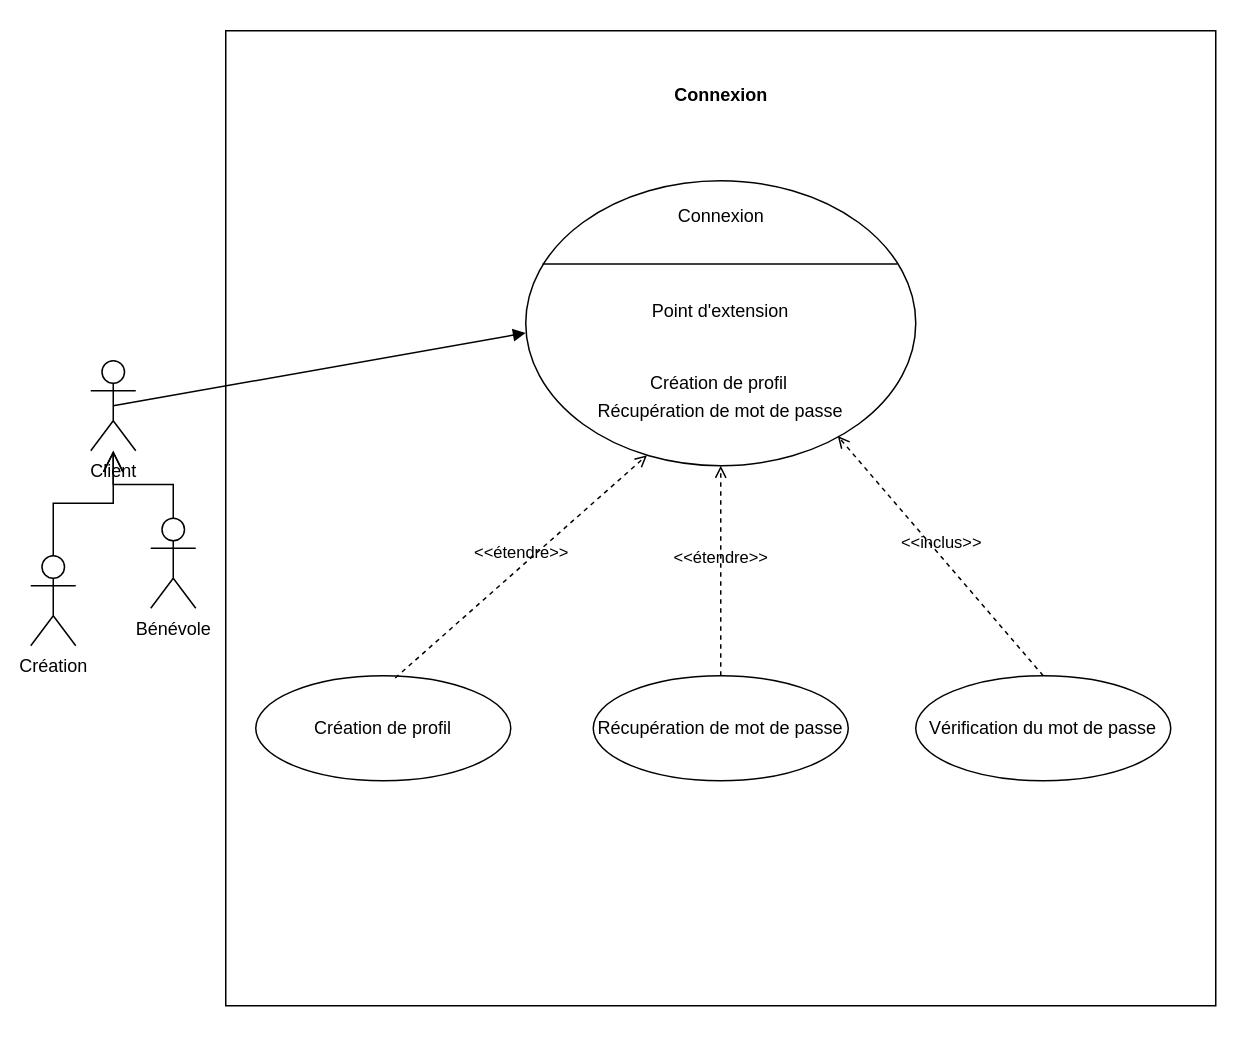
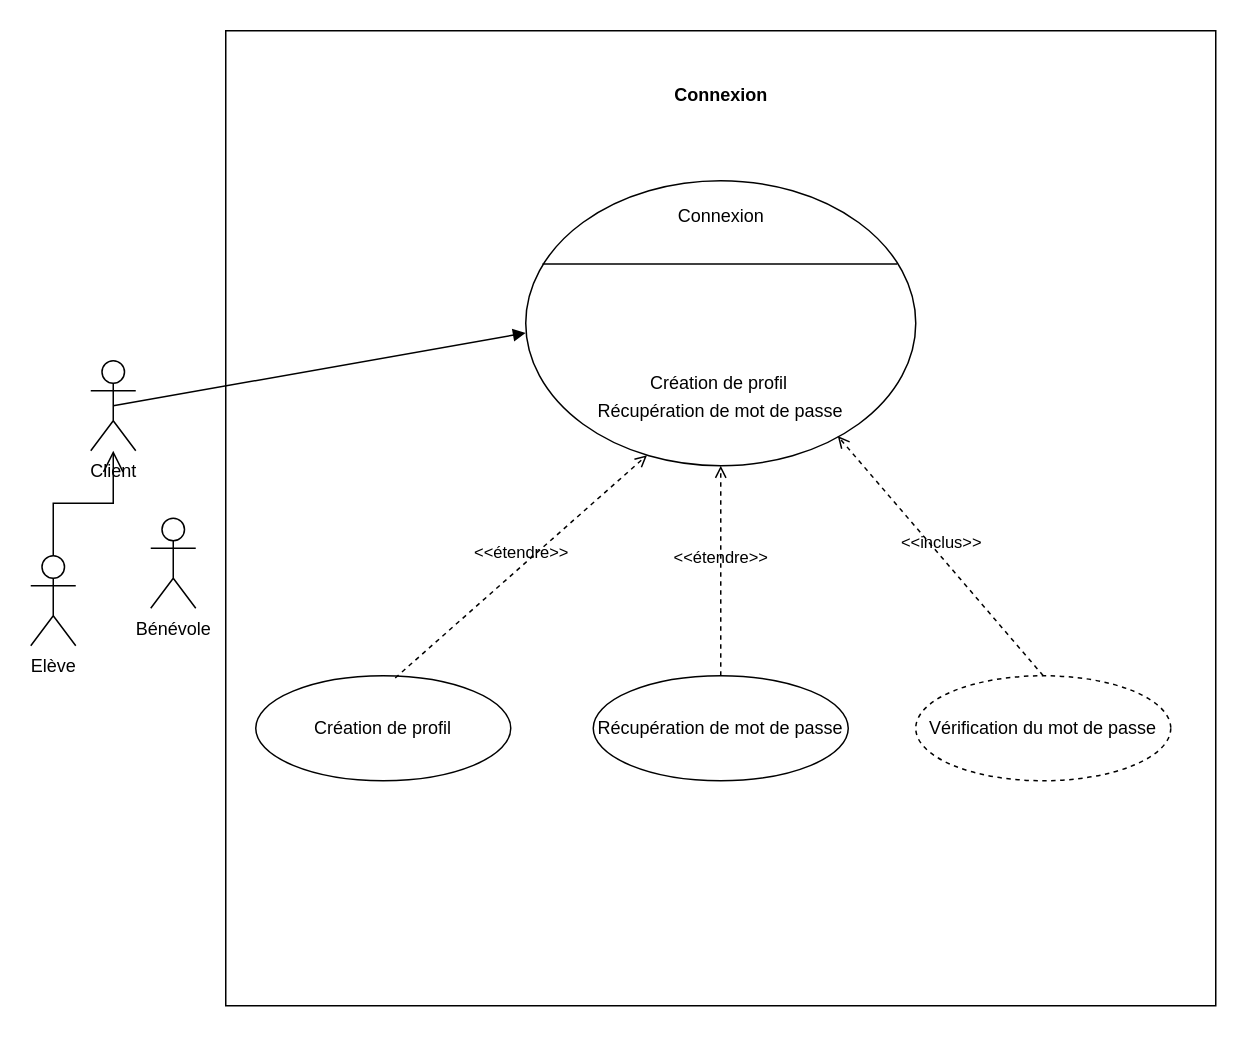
node "Point d'extension": removed
edge "Bénévole" -> "Client": removed
node "Création": label "Création" -> "Elève"
node "Vérification du mot de passe": style solid -> dashed
